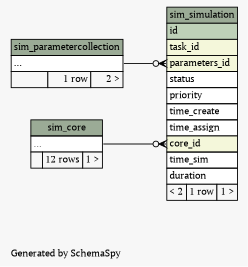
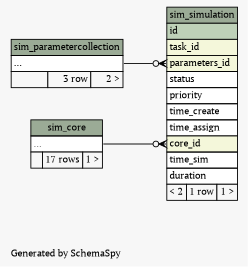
node "sim_parametercollection": text "1 row" -> "3 row"
node "sim_core": text "12 rows" -> "17 rows"
